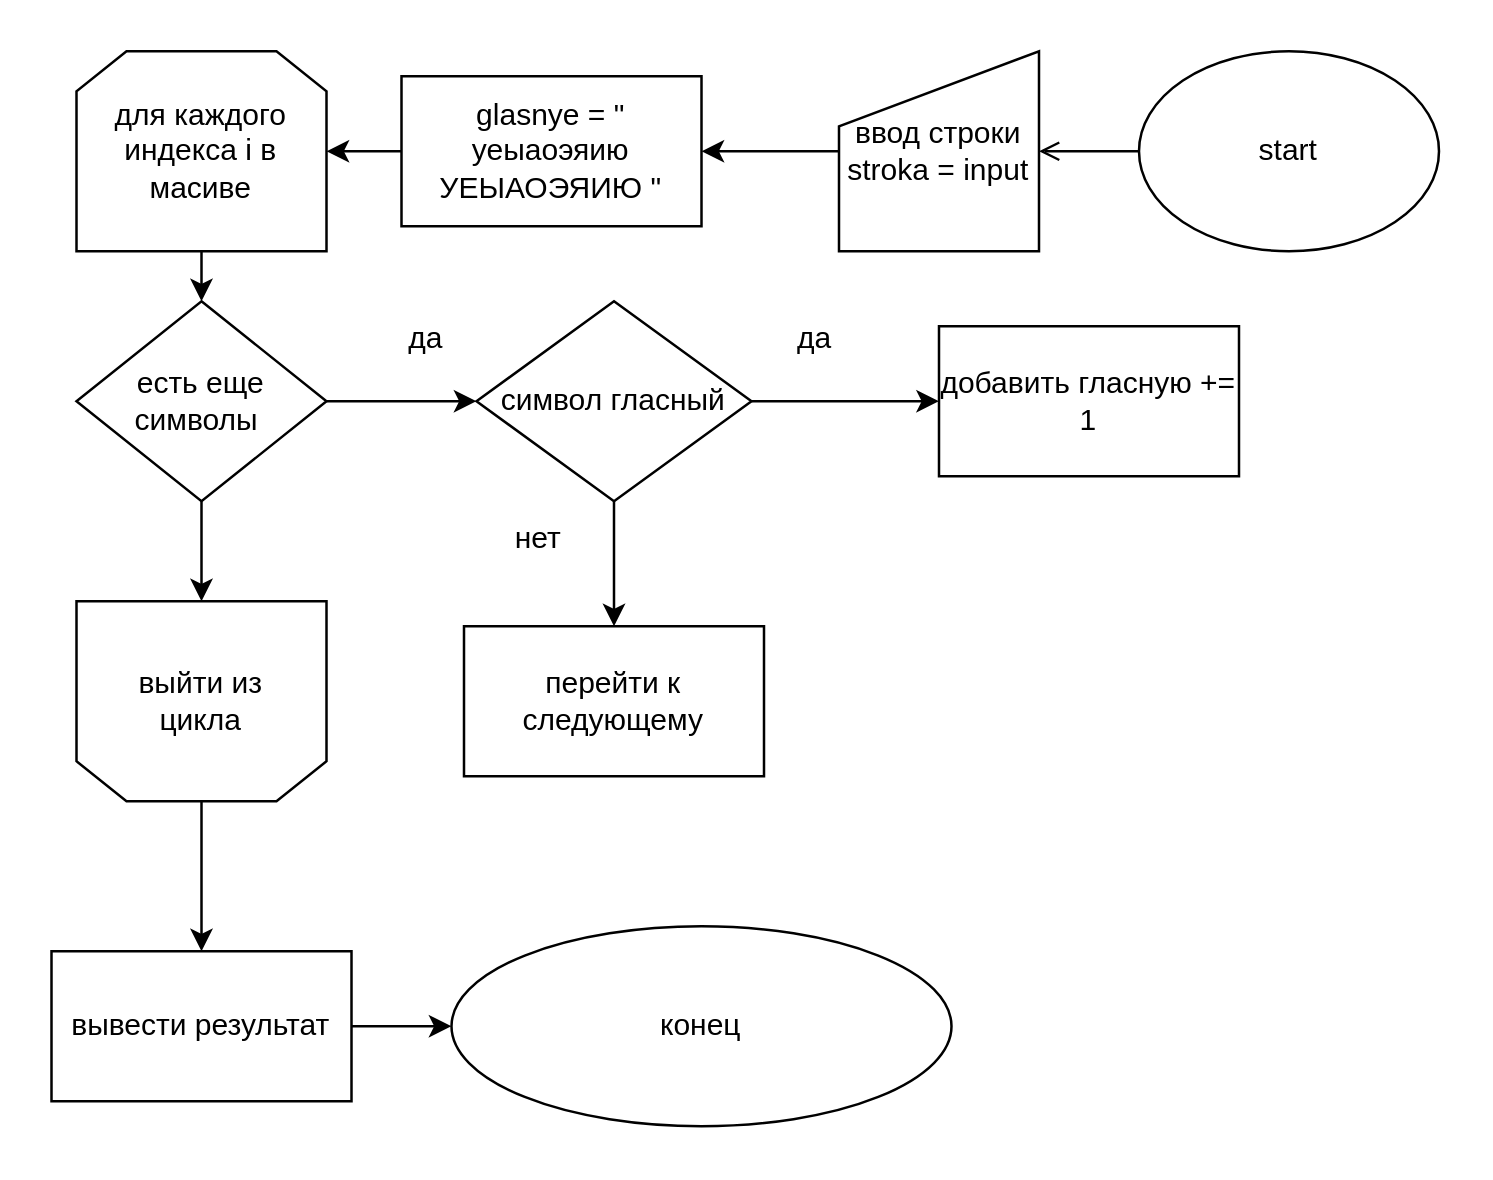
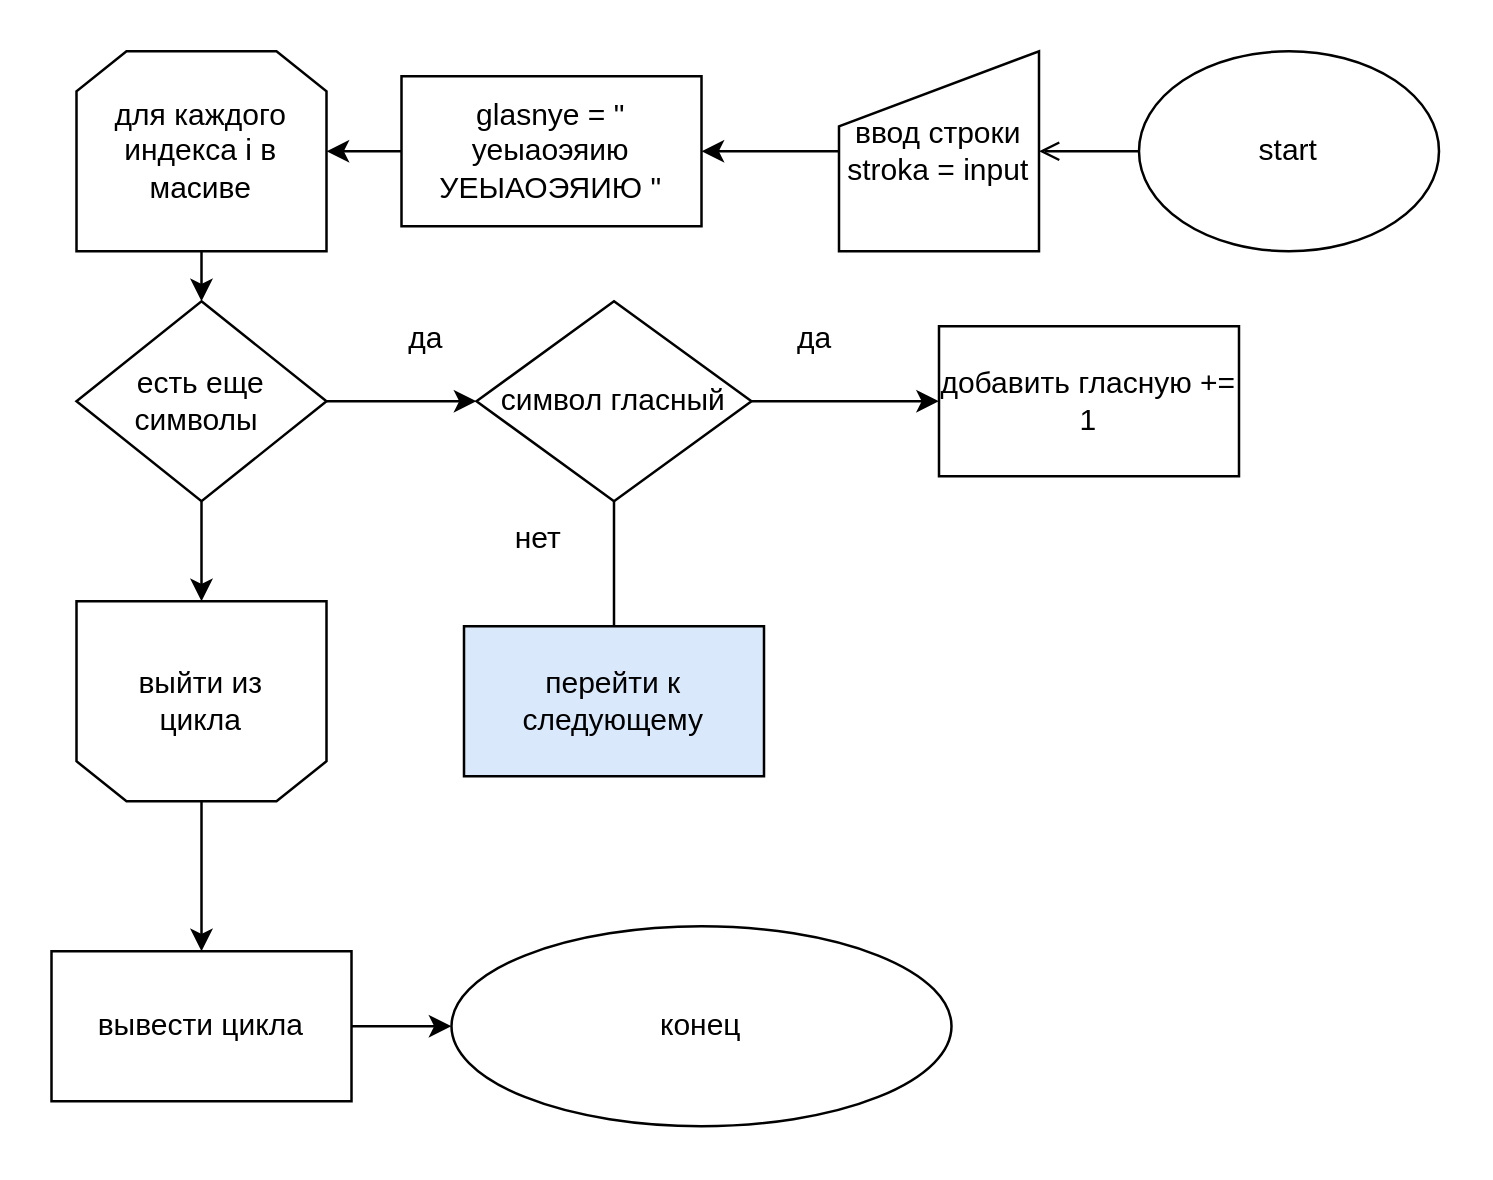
edge "символ гласный" -> "перейти к следующему": arrowhead classic -> none
node "перейти к следующему": fillcolor #ffffff -> #dae8fc
node "вывести результат": label "вывести результат" -> "вывести цикла"
